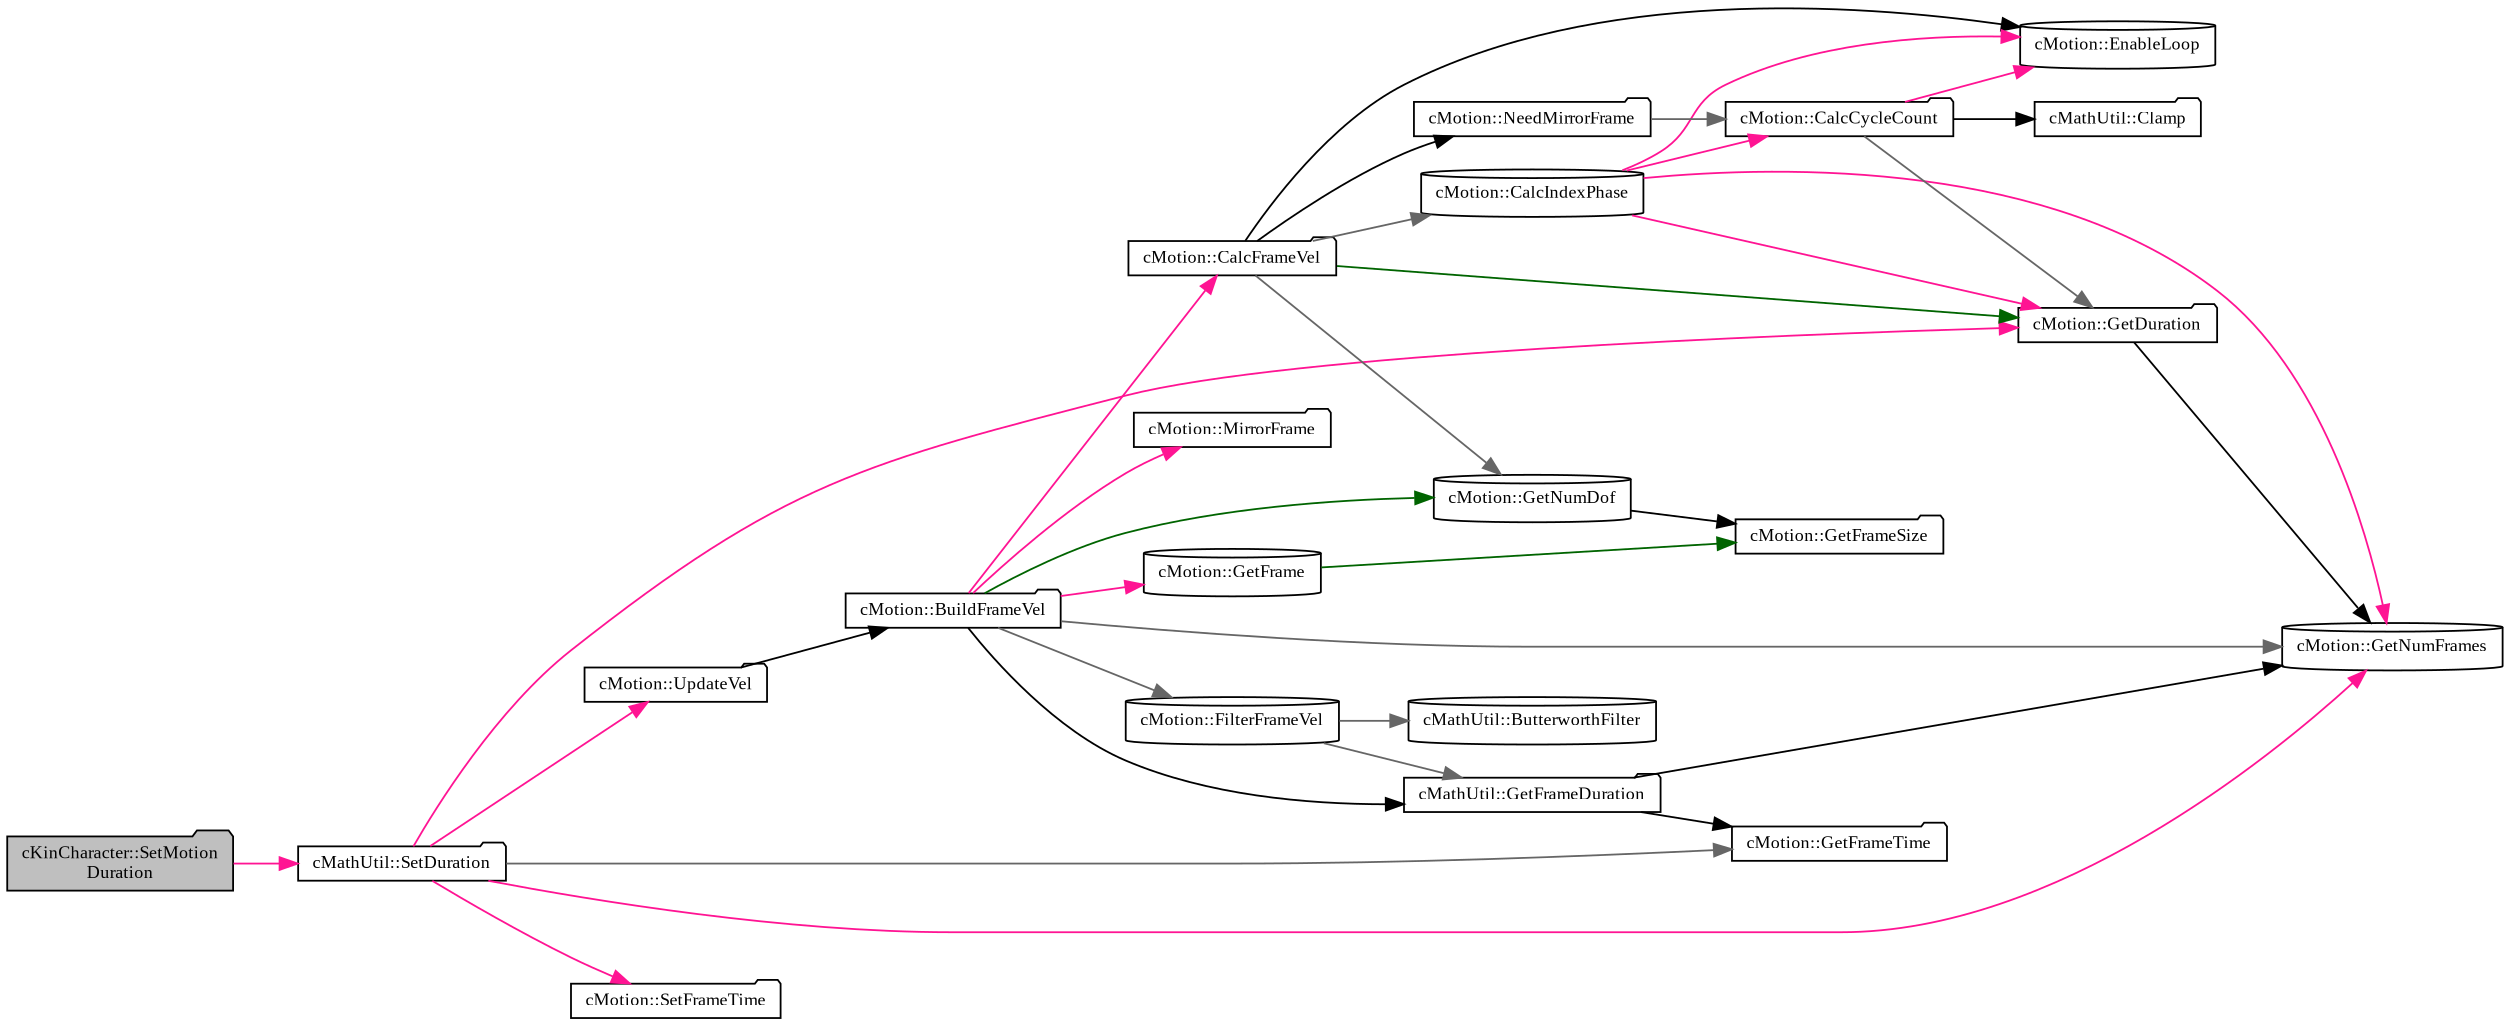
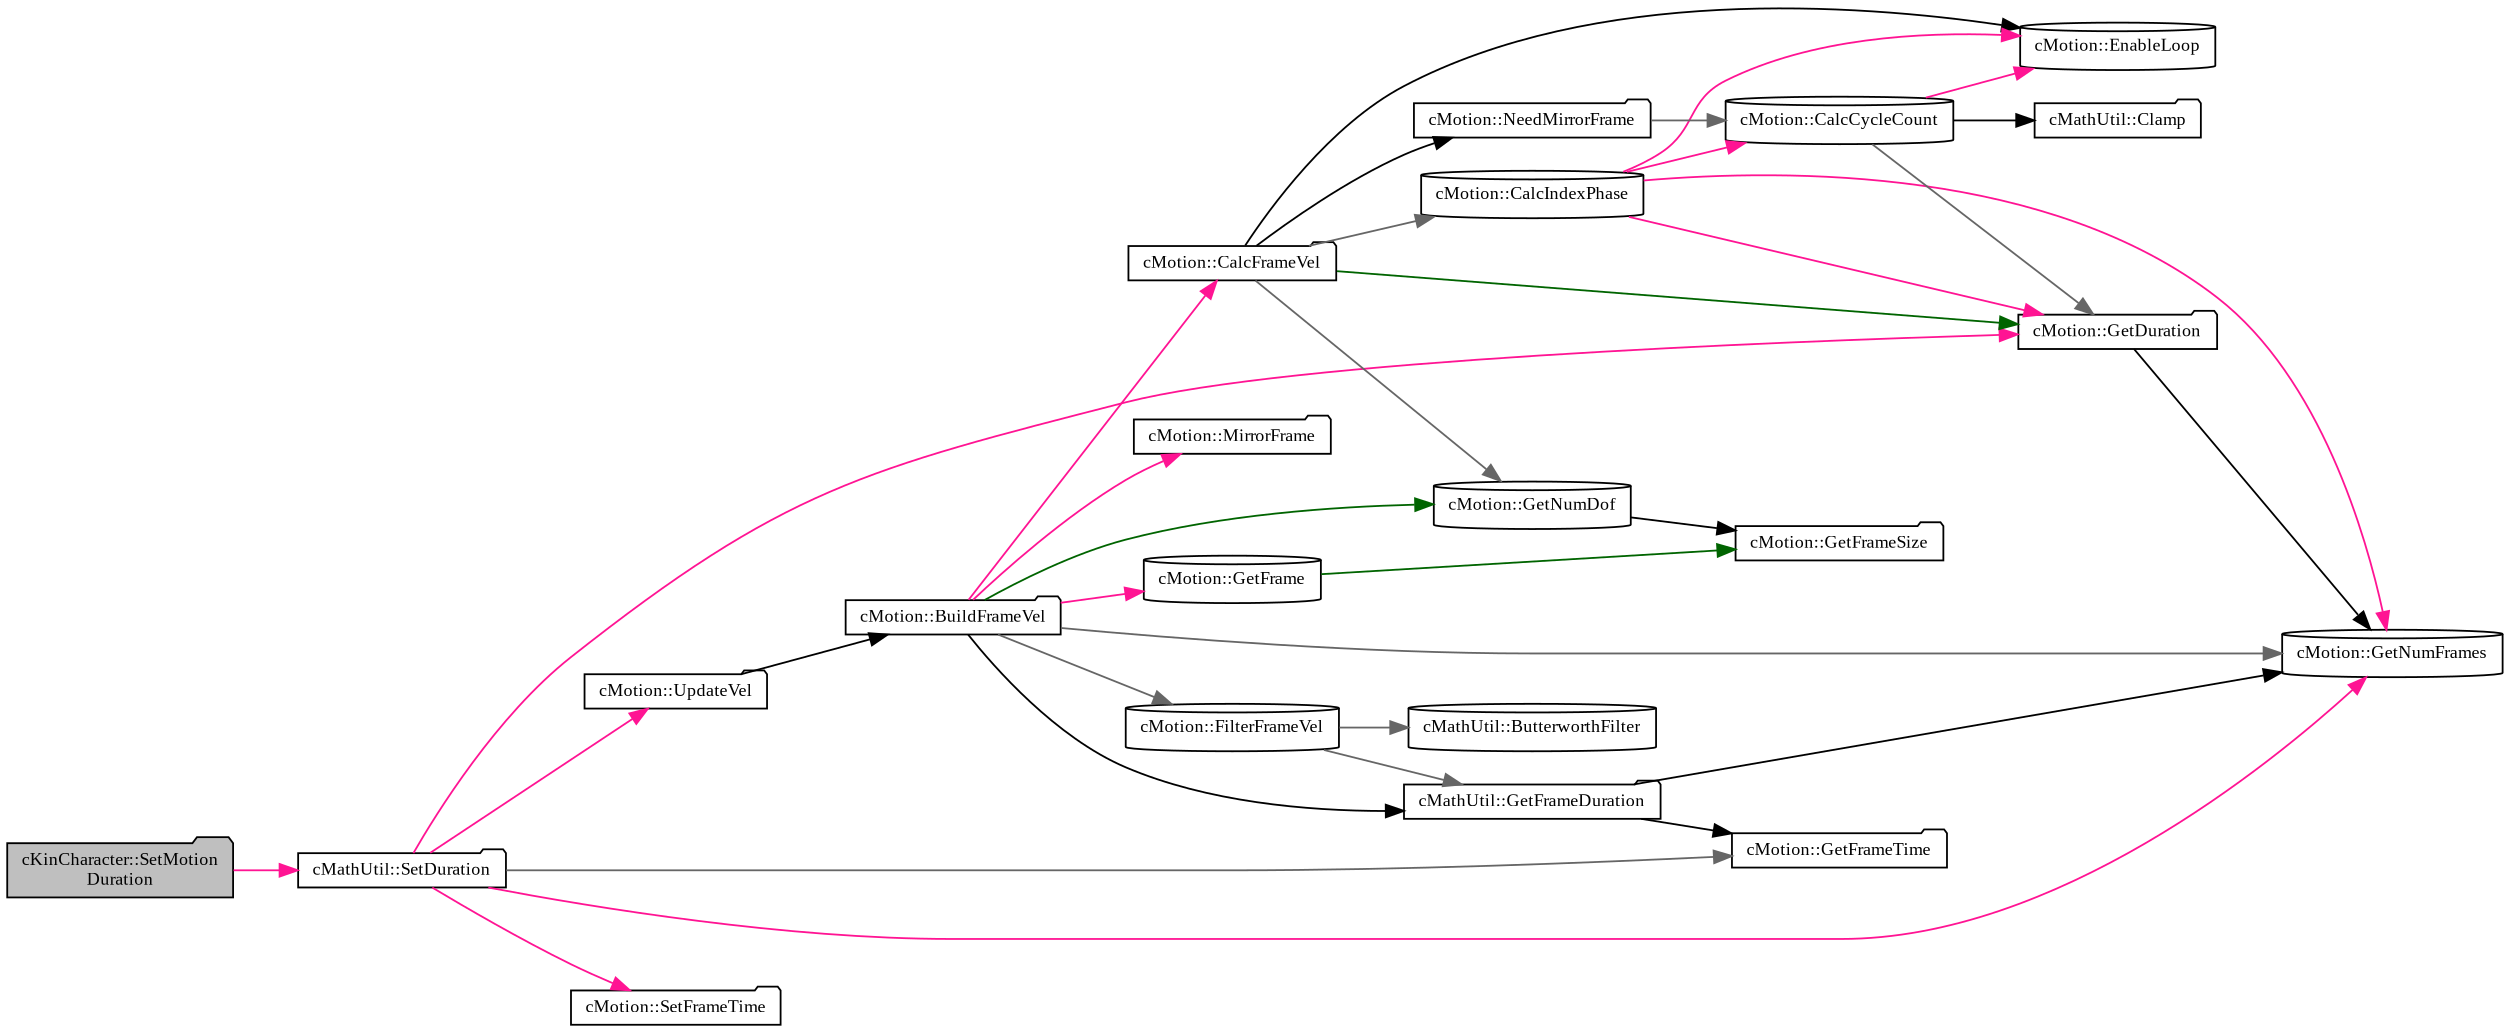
node "cMotion::CalcCycleCount": shape folder -> cylinder
